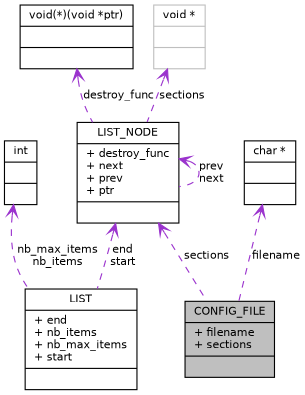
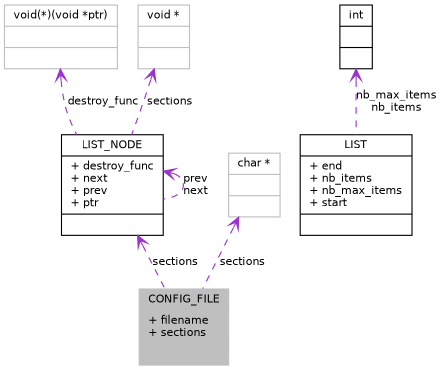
node "void(*)(void *ptr)": color black -> grey75
node "char *": color black -> grey75
edge "CONFIG_FILE" -> "char *": label "filename" -> "sections"
edge "LIST" -> "LIST_NODE": removed, label "end start"
node "CONFIG_FILE": color black -> grey75
